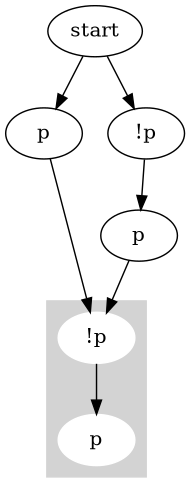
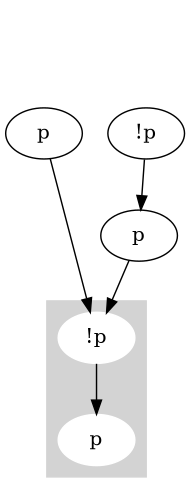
node "start": removed
